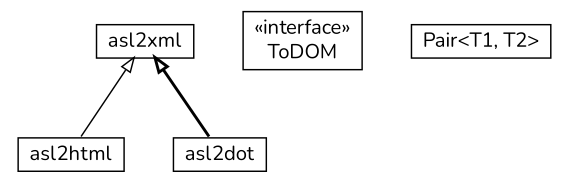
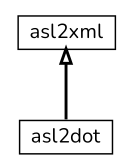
node "ToDOM": removed
node "Pair<T1, T2>": removed
node "asl2html": removed
